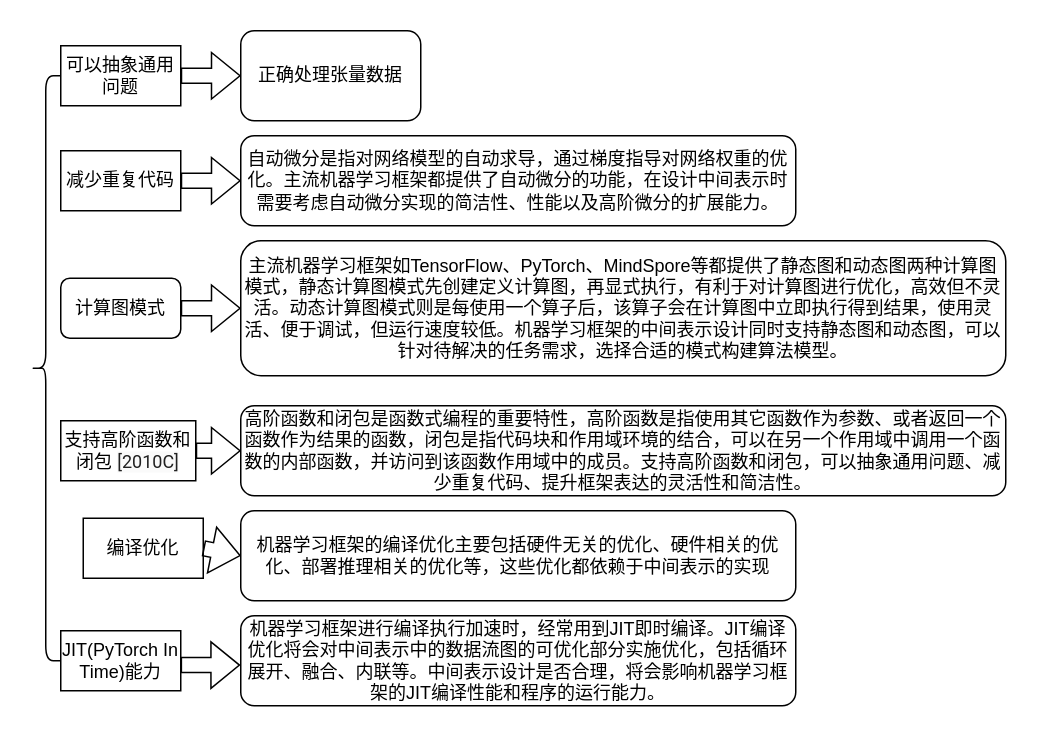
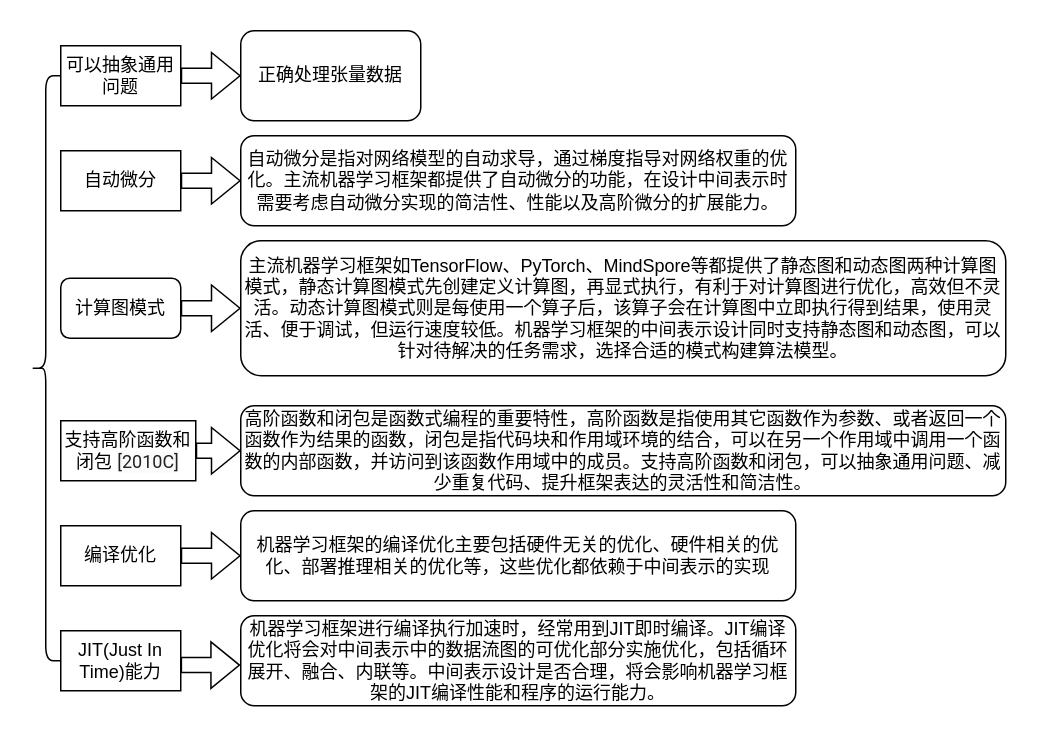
node "减少重复代码": label "减少重复代码" -> "自动微分"
node "编译优化": moved (143, 548) -> (121, 556)
node "JIT(PyTorch In Time)能力": label "JIT(PyTorch In Time)能力" -> "JIT(Just In Time)能力"
